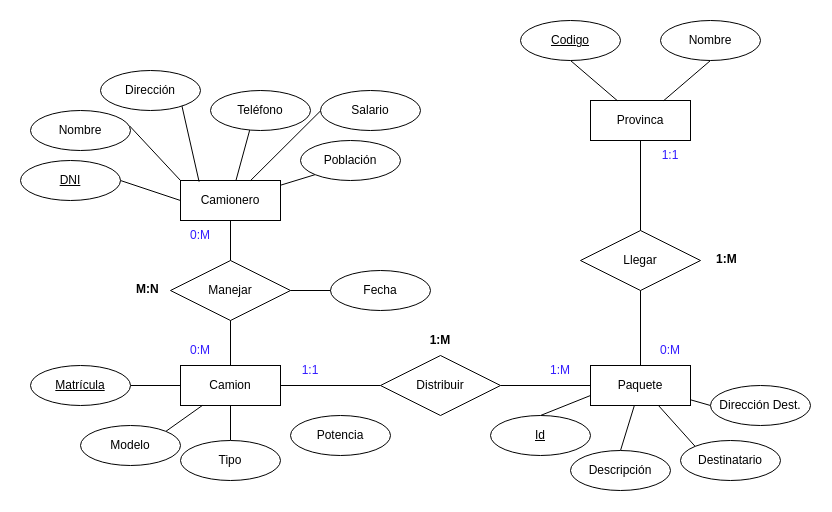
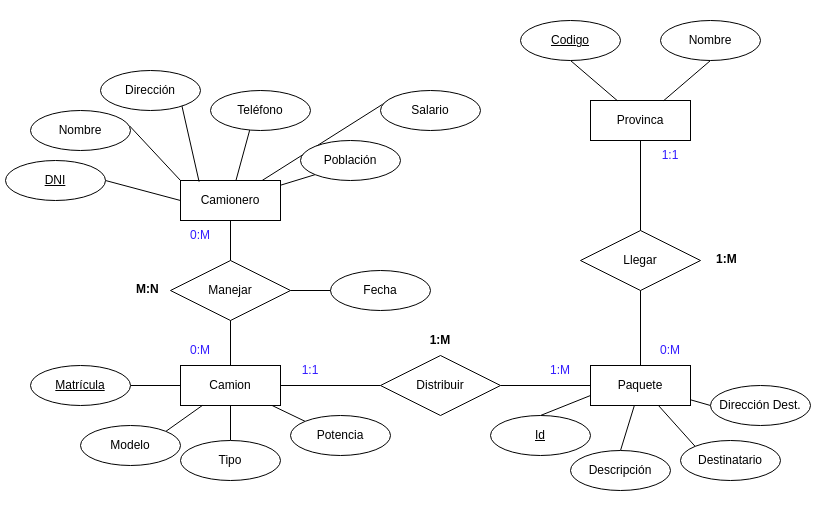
node "Salario": moved (371, 111) -> (431, 111)
node "DNI": moved (71, 181) -> (56, 181)
edge "Camion" -- "Potencia": added
